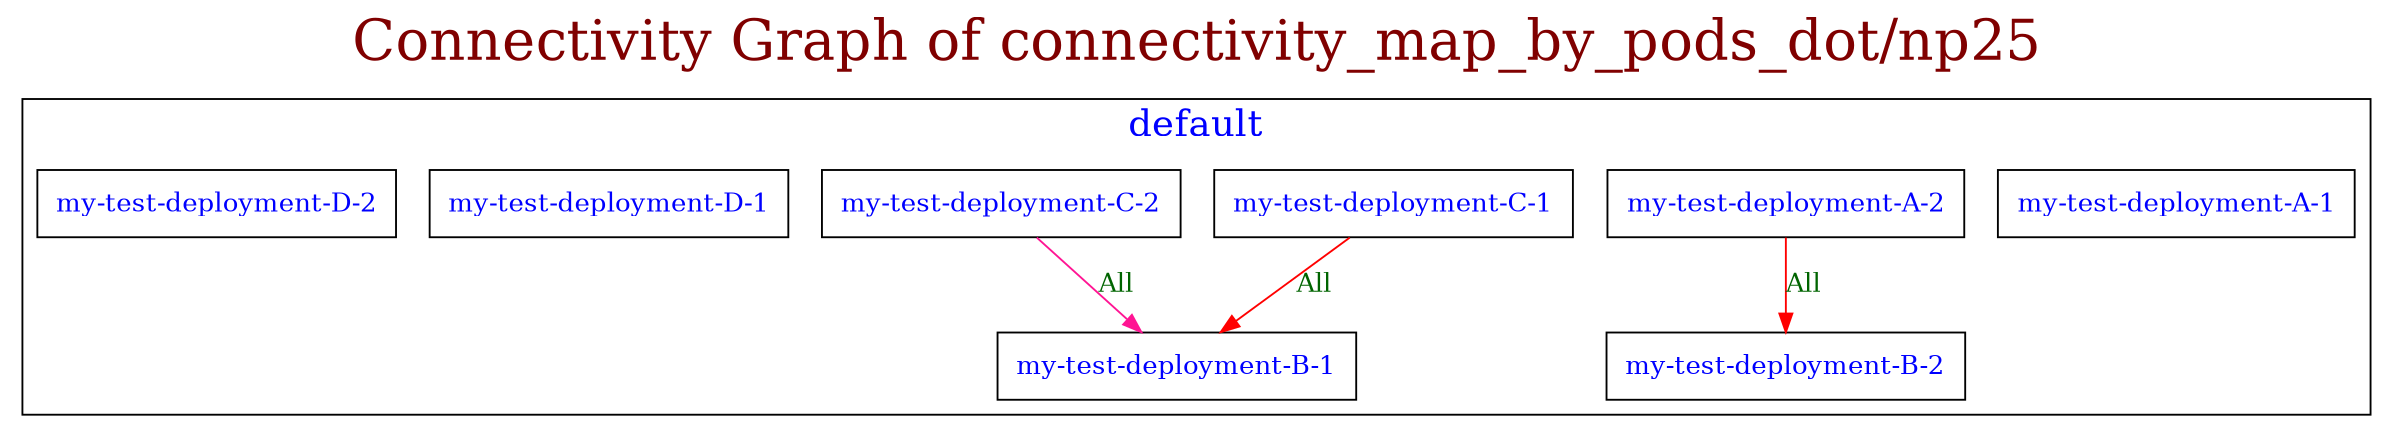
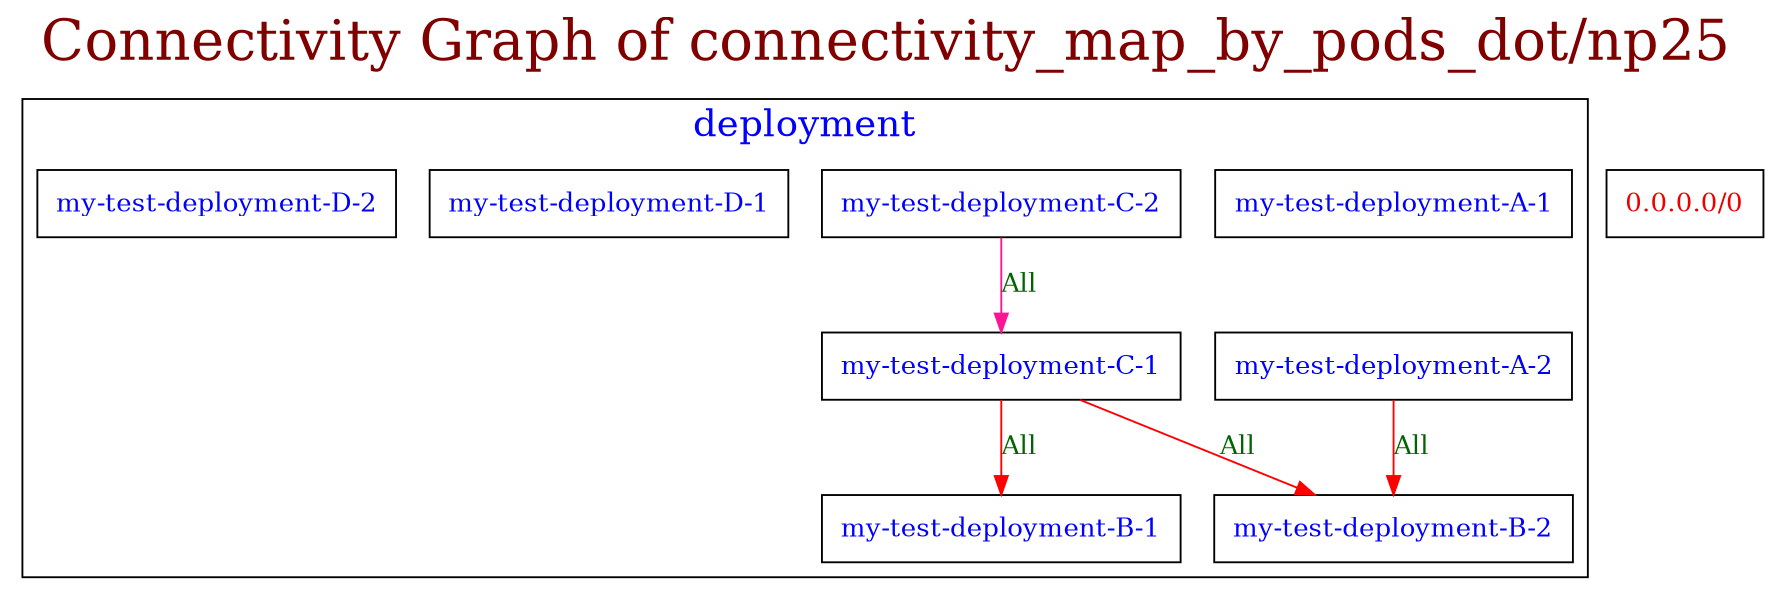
cluster "default": label "default" -> "deployment"
node "0.0.0.0/0": added
edge "my-test-deployment-C-2" -- "my-test-deployment-B-1": now "my-test-deployment-C-2" -- "my-test-deployment-C-1"
edge "my-test-deployment-C-1" -- "my-test-deployment-B-2": added, label "All"
